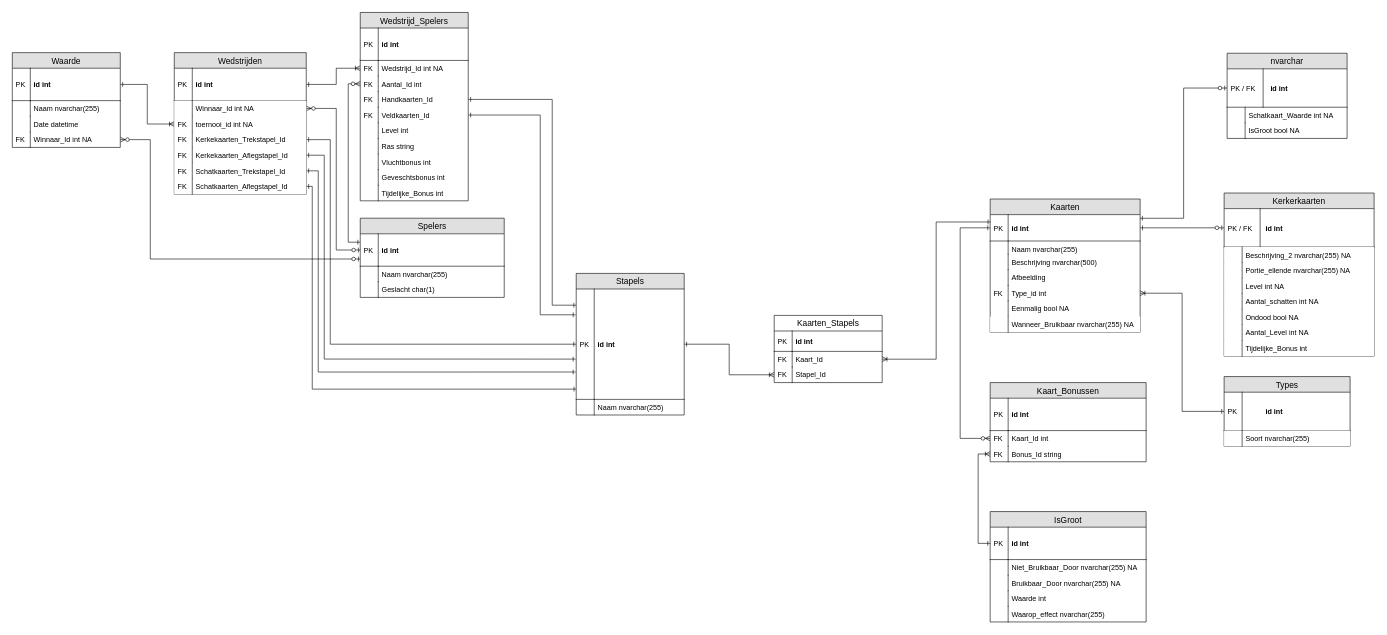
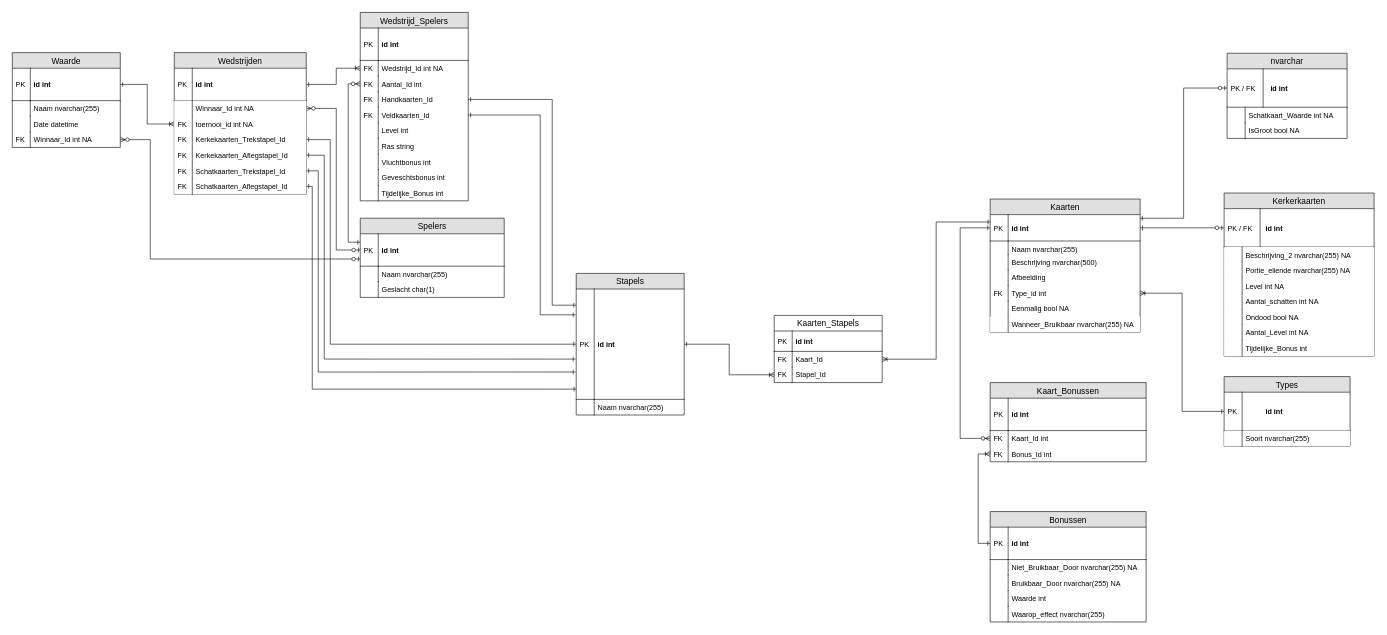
node "Bonus_Id string": label "Bonus_Id string" -> "Bonus_Id int"
node "IsGroot": label "IsGroot" -> "Bonussen"
